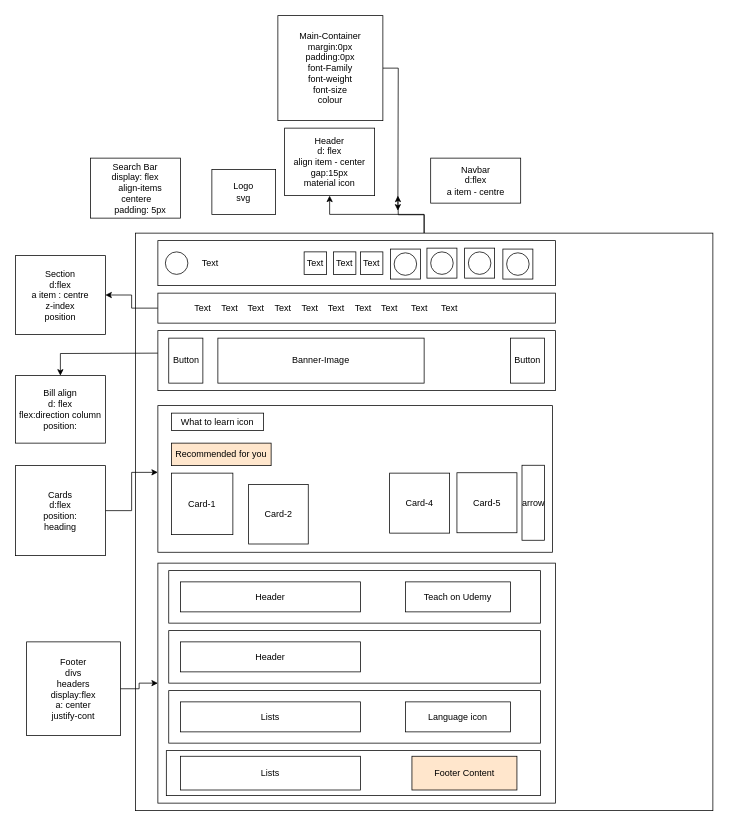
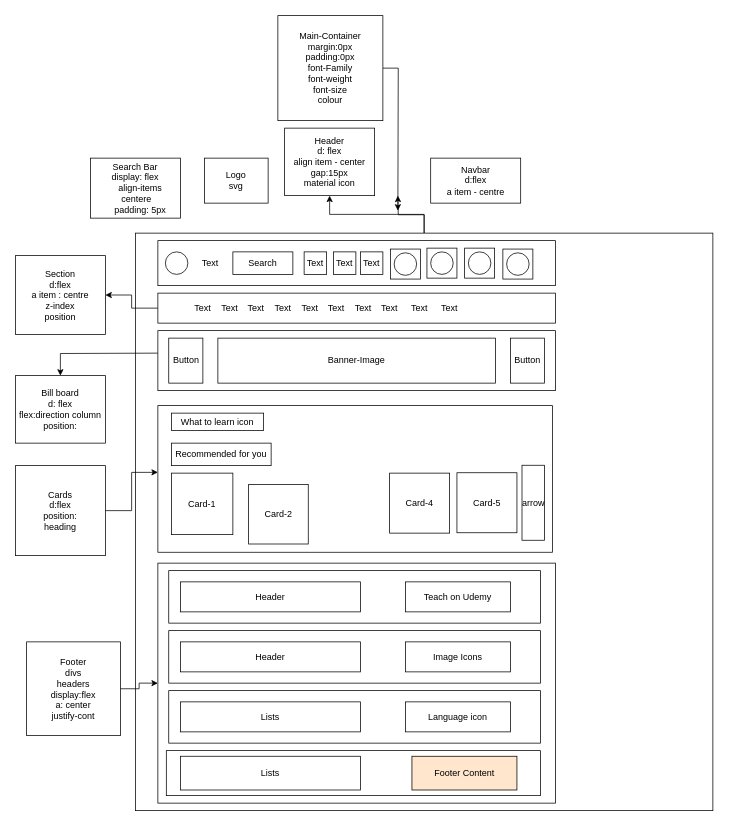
node "Logo svg": moved (244, 192) -> (236, 180)
node "Search": added
node "Banner-Image": size 206x45 -> 278x45
node "Bill align d: flex flex:direction column position:": label "Bill align d: flex flex:direction column position:" -> "Bill board d: flex flex:direction column position:"
node "Recommended for you": fillcolor #ffe6cc -> #ffffff
node "Image Icons": added
